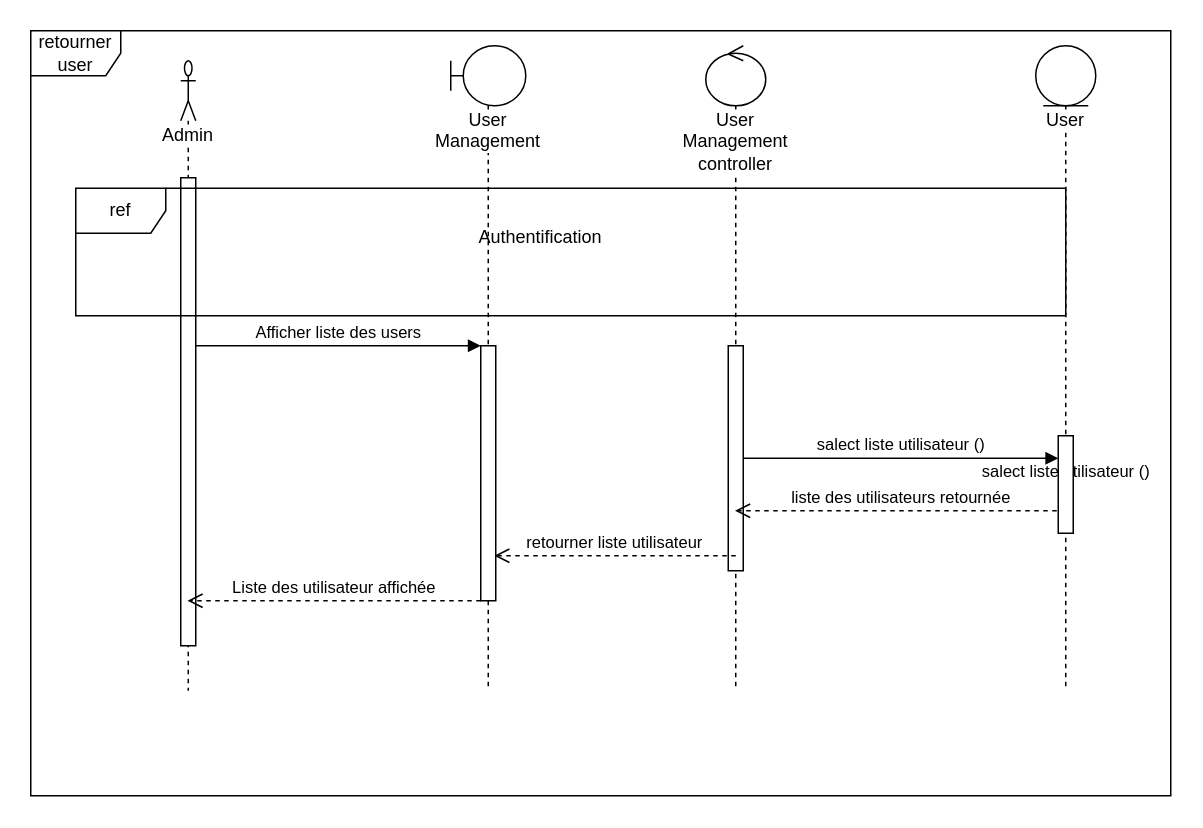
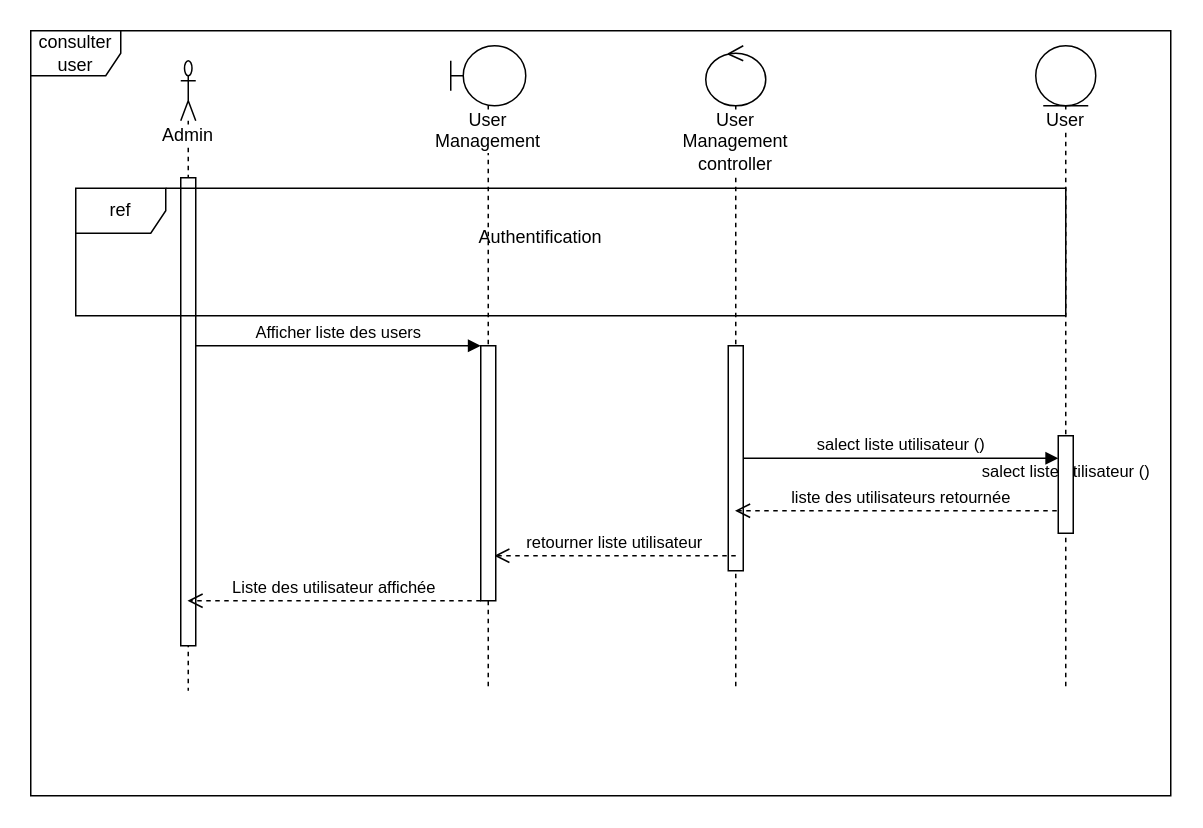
node "retourner user": label "retourner user" -> "consulter user"
